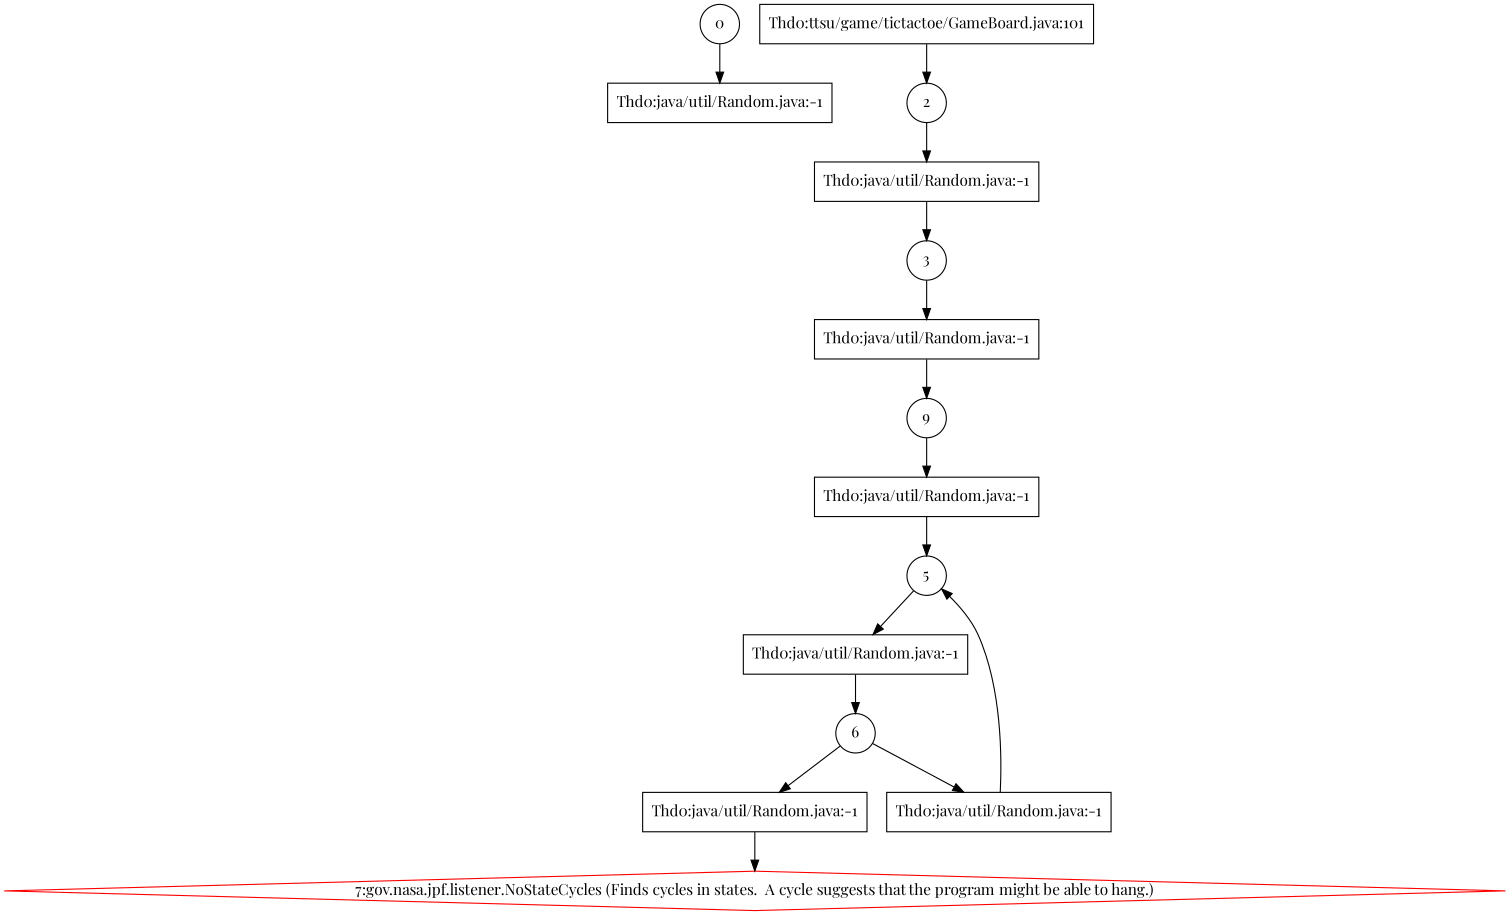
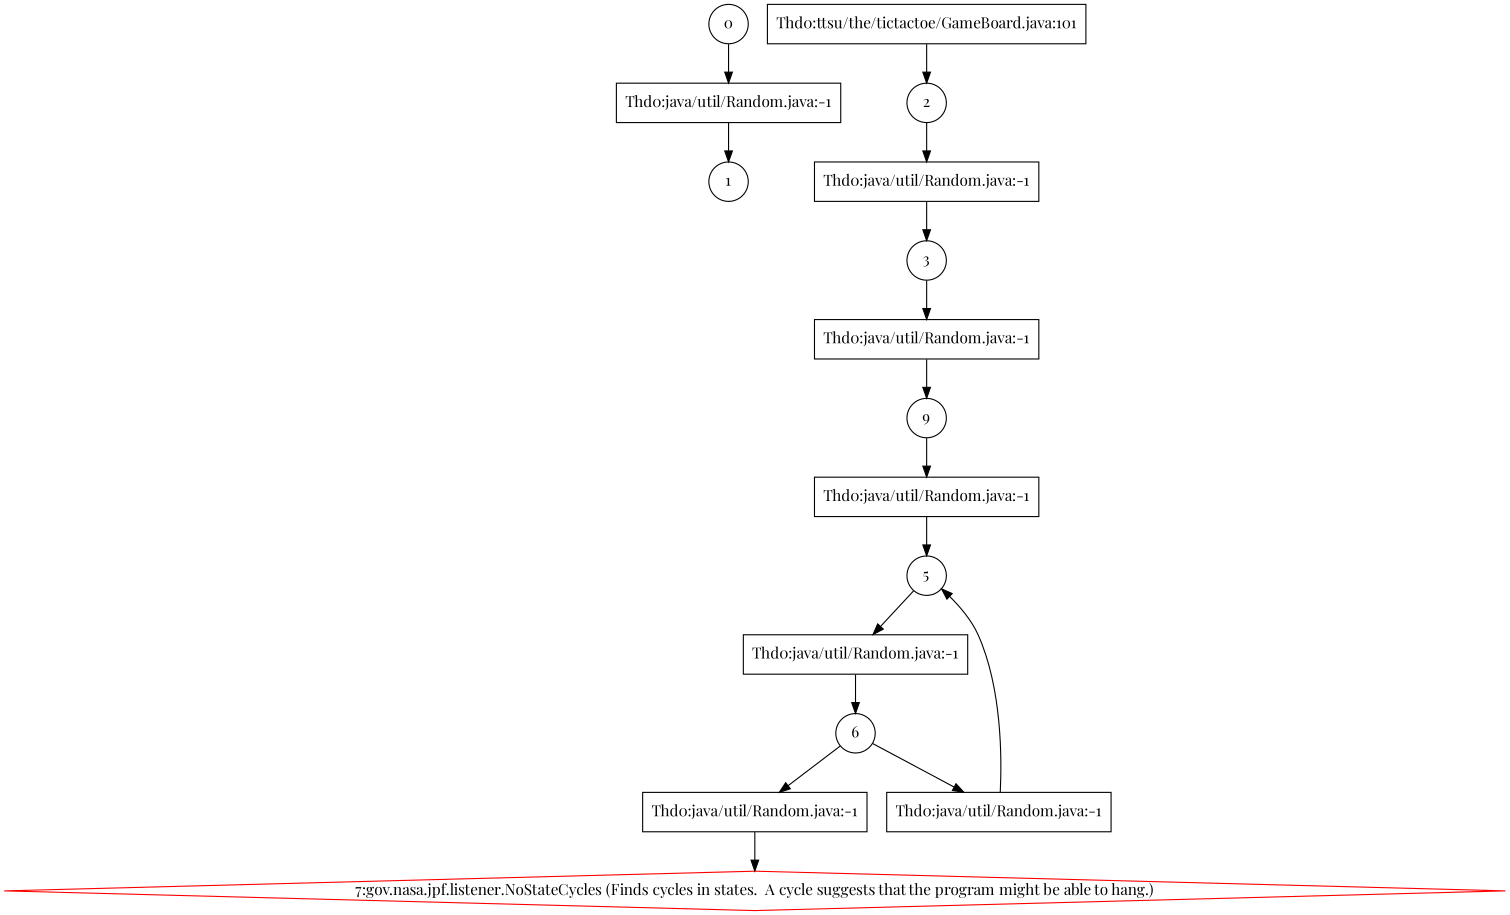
node "Thd0:ttsu/game/tictactoe/GameBoard.java:101": label "Thd0:ttsu/game/tictactoe/GameBoard.java:101" -> "Thd0:ttsu/the/tictactoe/GameBoard.java:101"
node "1": added
